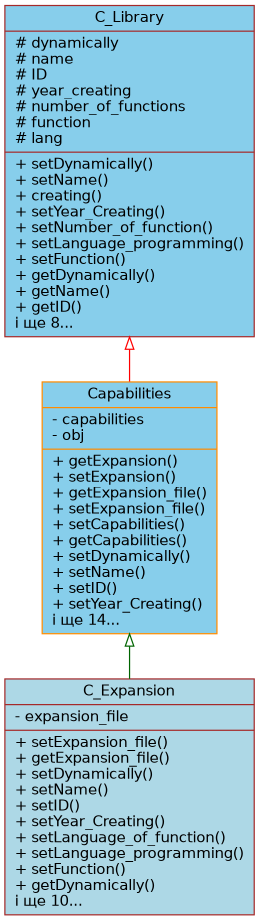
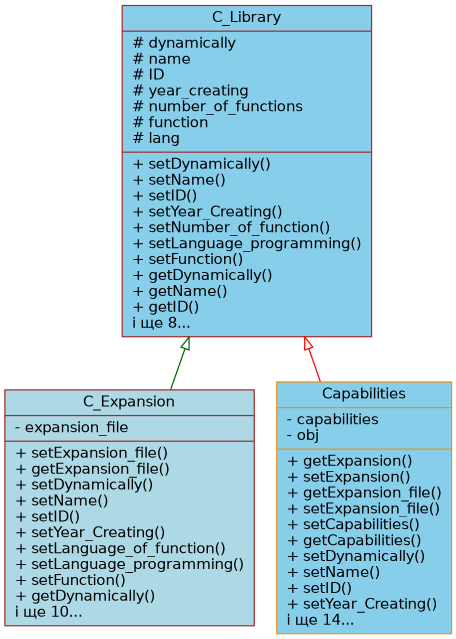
node "C_Library": text "+ creating()" -> "+ setID()"
edge "C_Expansion" -> "Capabilities": now "C_Expansion" -> "C_Library"
